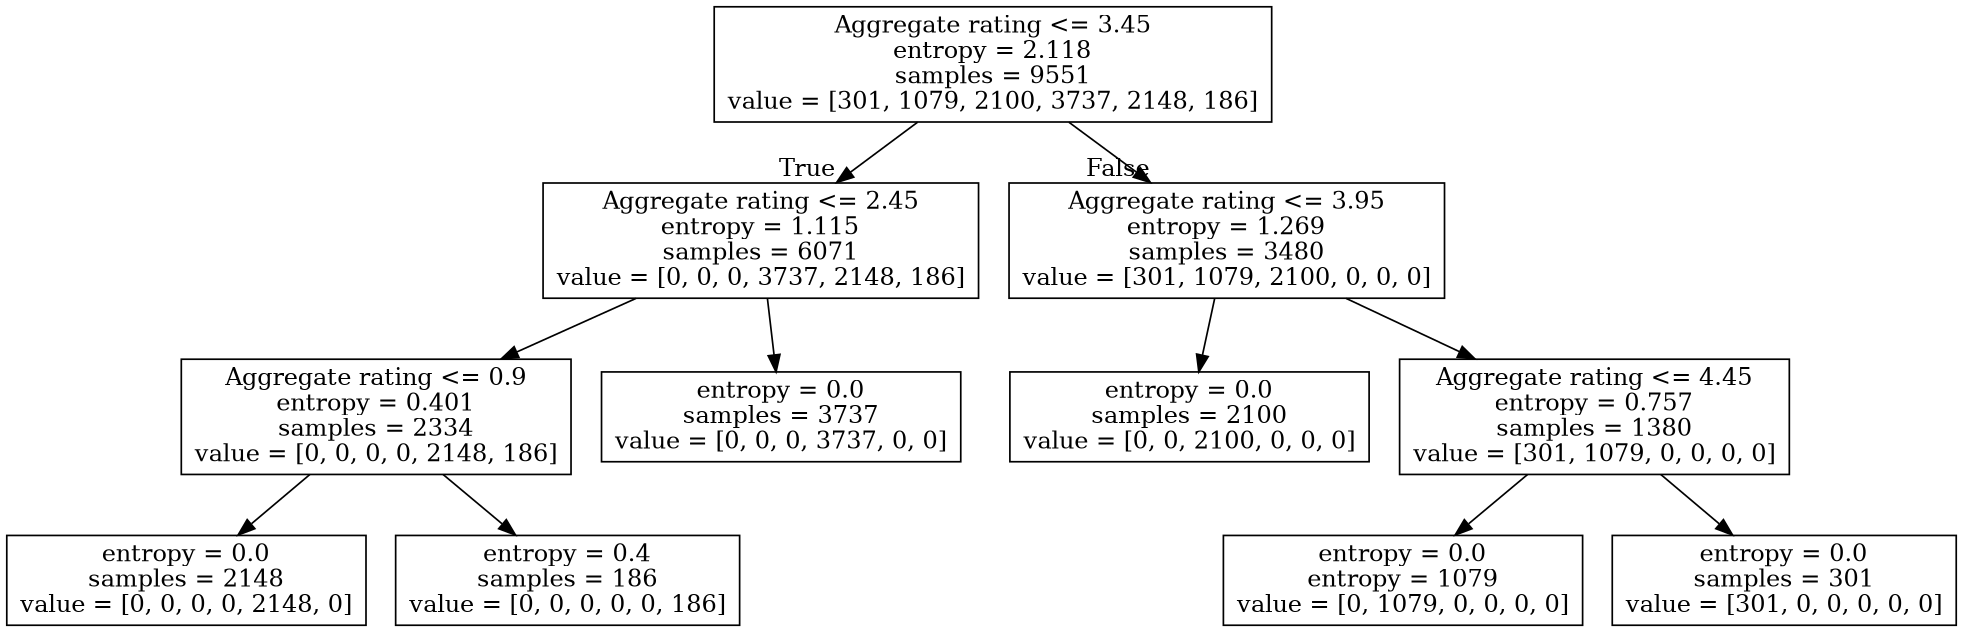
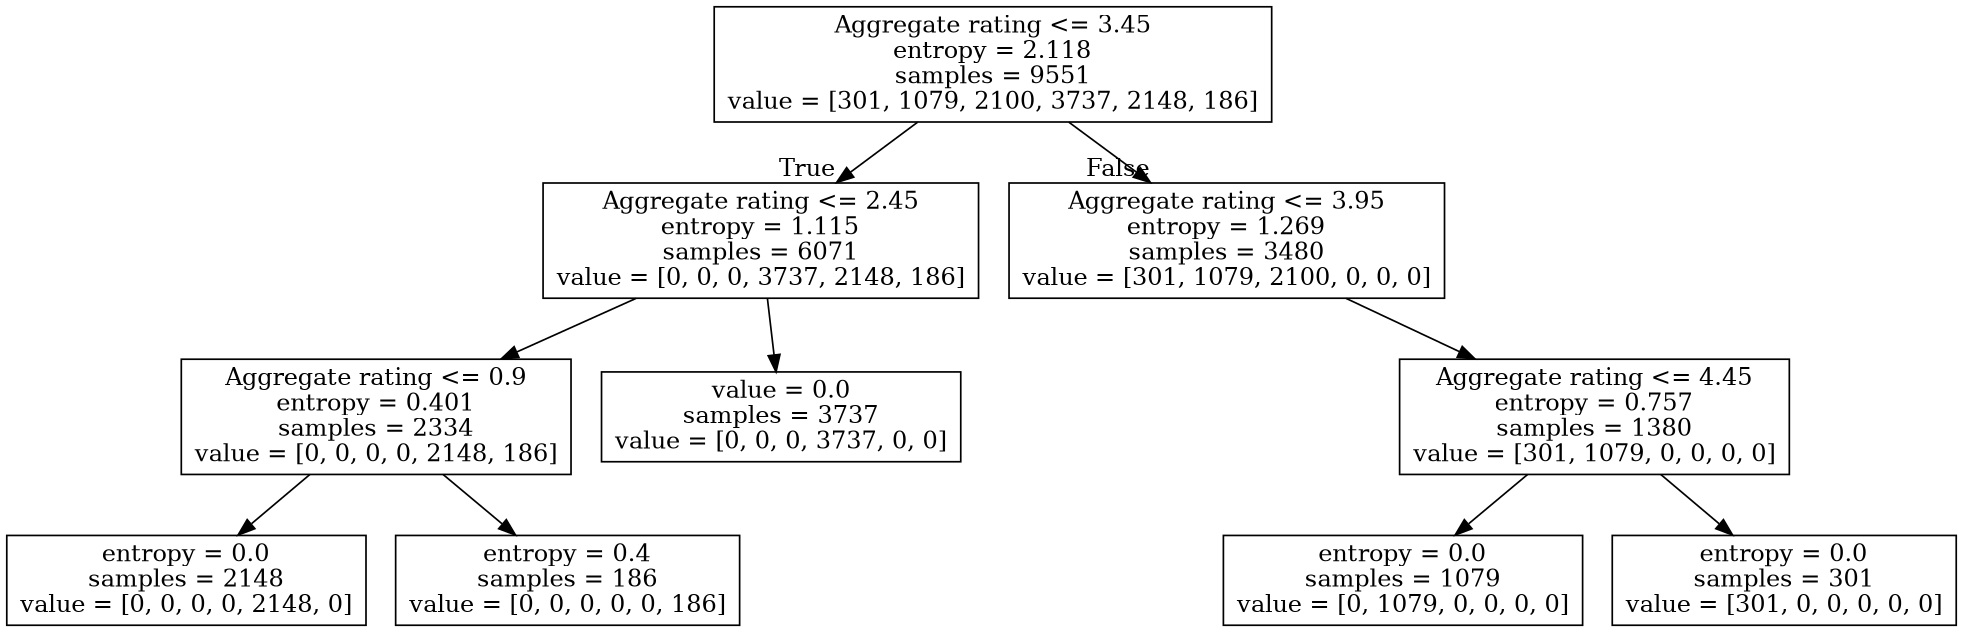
node "entropy = 0.0 samples = 3737 value = [0, 0, 0, 3737, 0, 0]": label "entropy = 0.0 samples = 3737 value = [0, 0, 0, 3737, 0, 0]" -> "value = 0.0 samples = 3737 value = [0, 0, 0, 3737, 0, 0]"
node "entropy = 0.0 samples = 2100 value = [0, 0, 2100, 0, 0, 0]": removed
node "entropy = 0.0 entropy = 1079 value = [0, 1079, 0, 0, 0, 0]": label "entropy = 0.0 entropy = 1079 value = [0, 1079, 0, 0, 0, 0]" -> "entropy = 0.0 samples = 1079 value = [0, 1079, 0, 0, 0, 0]"
